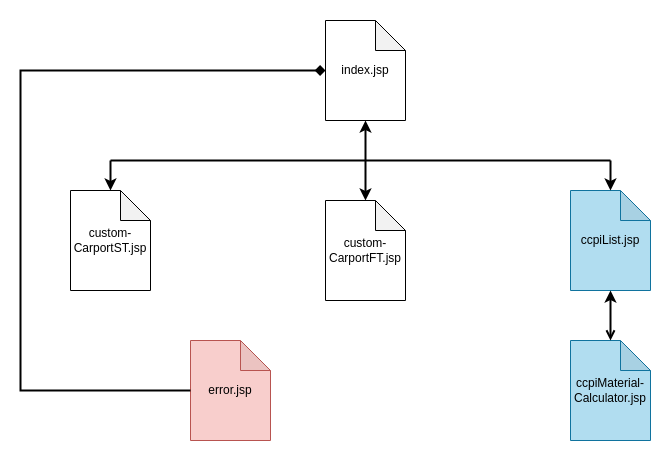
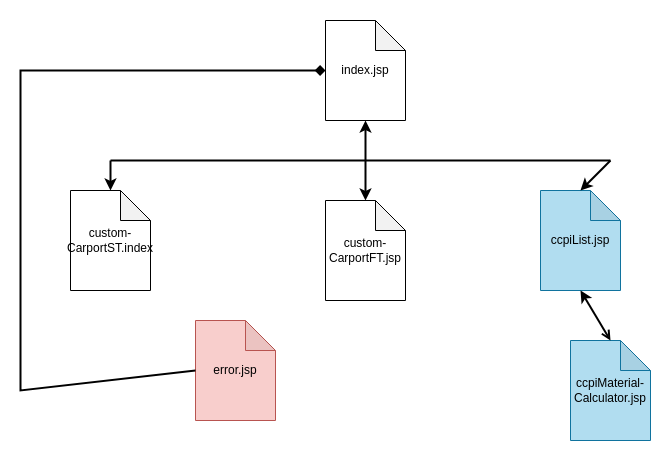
node "custom-CarportST.jsp": label "custom-CarportST.jsp" -> "custom-CarportST.index"
node "ccpiList.jsp": moved (611, 241) -> (581, 241)
node "error.jsp": moved (231, 391) -> (236, 371)
